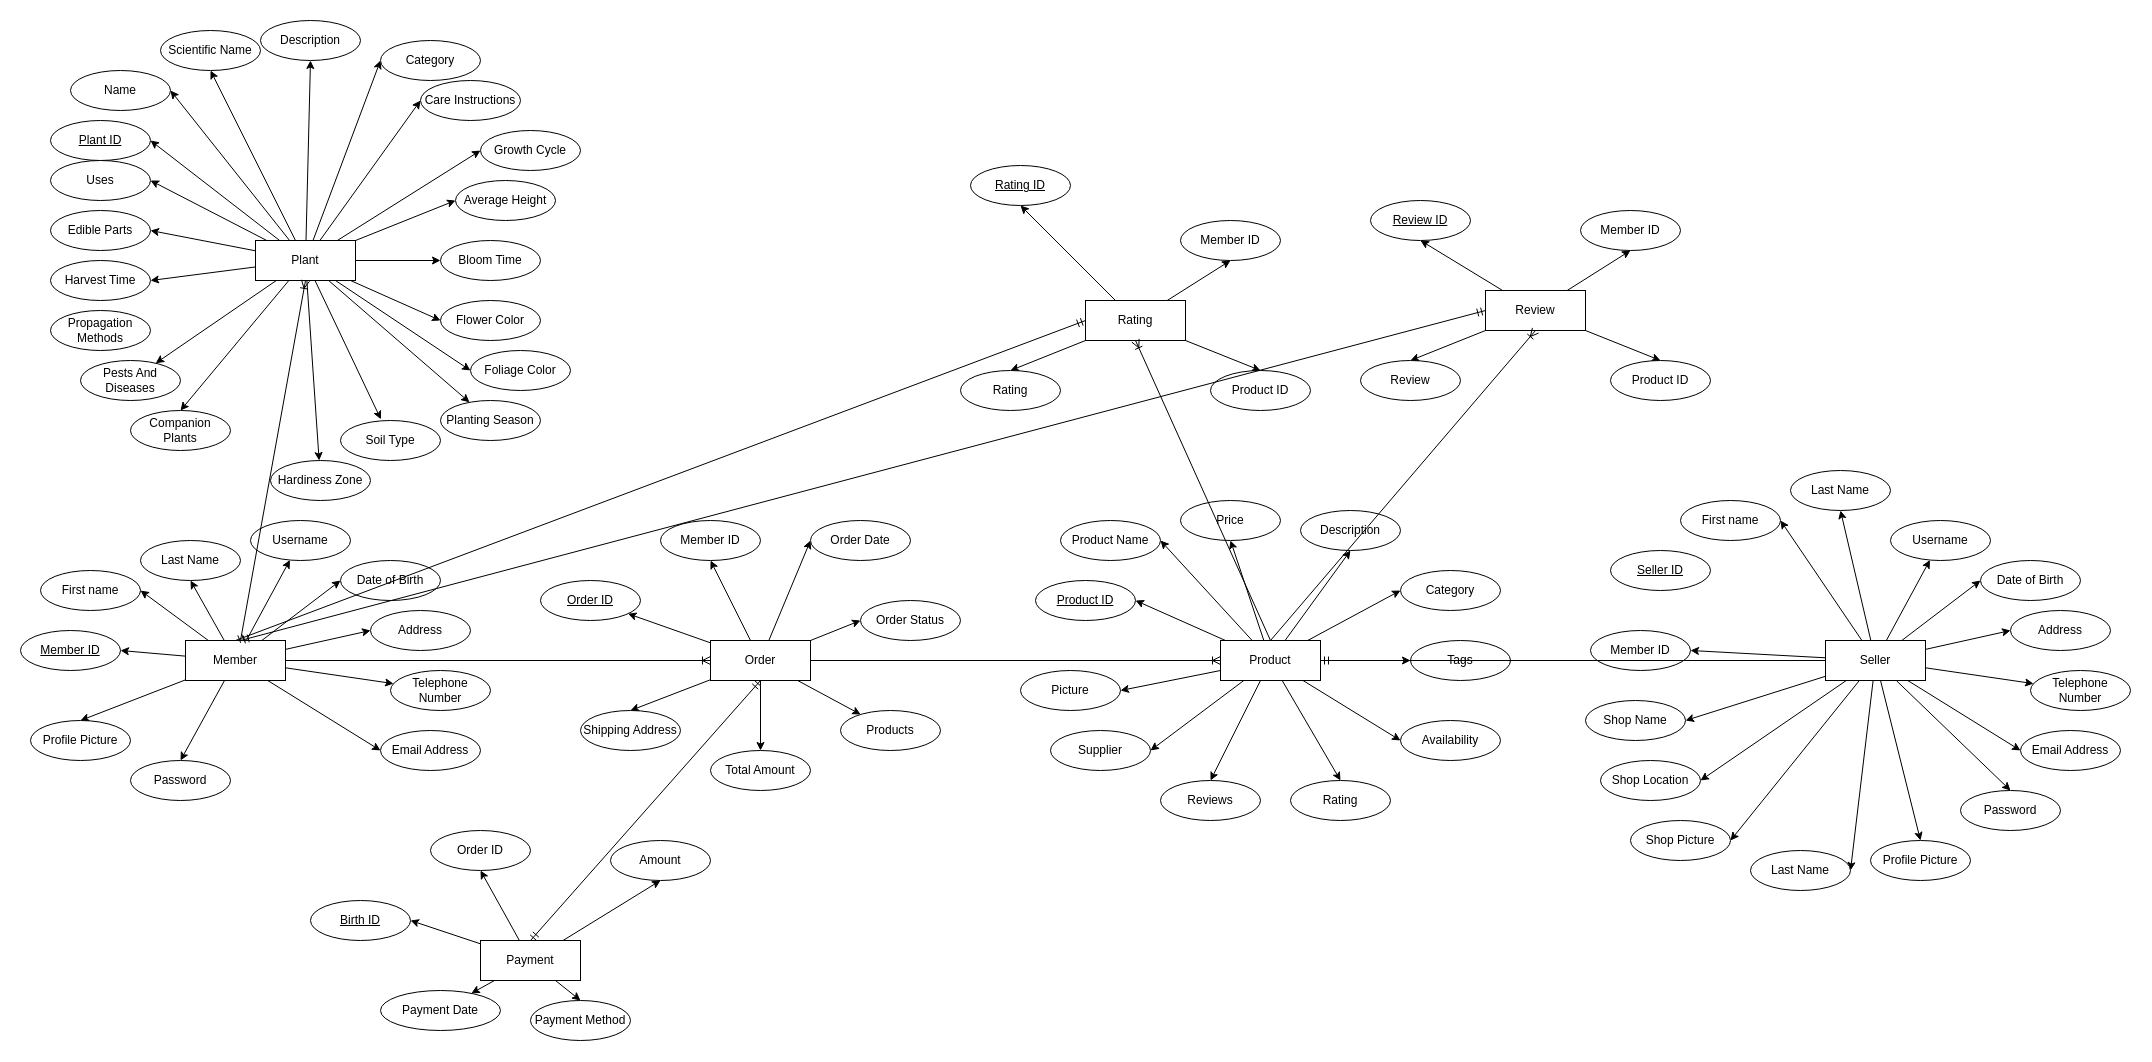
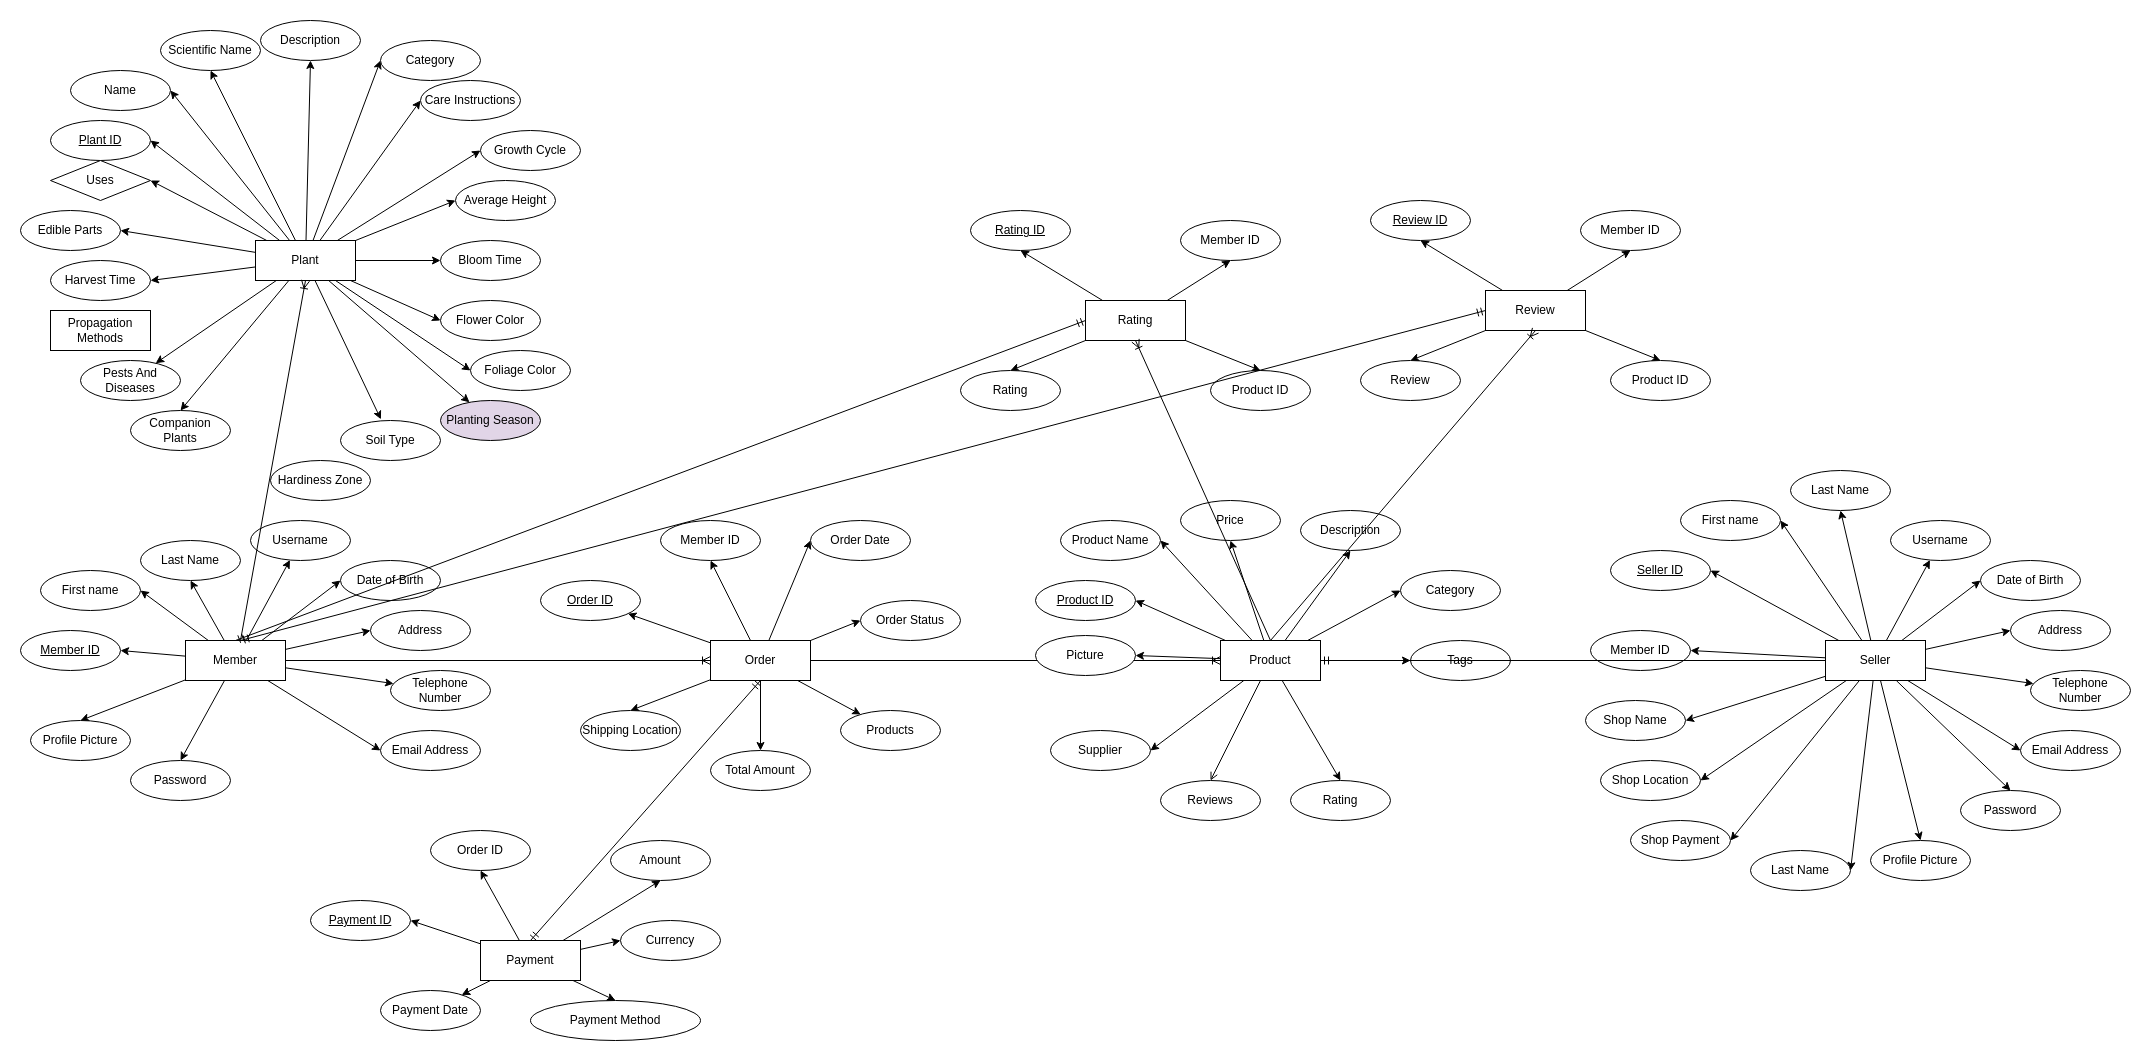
node "Uses": shape ellipse -> diamond
node "Rating ID": moved (1021, 186) -> (1021, 231)
node "Edible Parts": moved (101, 231) -> (71, 231)
node "Propagation Methods": shape ellipse -> rectangle
edge "Plant" -> "Hardiness Zone": removed
node "Planting Season": fillcolor #ffffff -> #e1d5e7
edge "Seller" -> "Seller ID": added
node "Picture": moved (1071, 691) -> (1086, 656)
edge "Product" -> "Availability": removed
node "Shipping Address": label "Shipping Address" -> "Shipping Location"
node "Availability": removed
edge "Product" -> "Reviews": arrowhead classic -> open
node "Shop Picture": label "Shop Picture" -> "Shop Payment"
node "Birth ID": label "Birth ID" -> "Payment ID"
node "Currency": added
edge "Payment" -> "Currency": added
node "Payment Date": size 120x40 -> 100x40
node "Payment Method": size 100x40 -> 170x40
